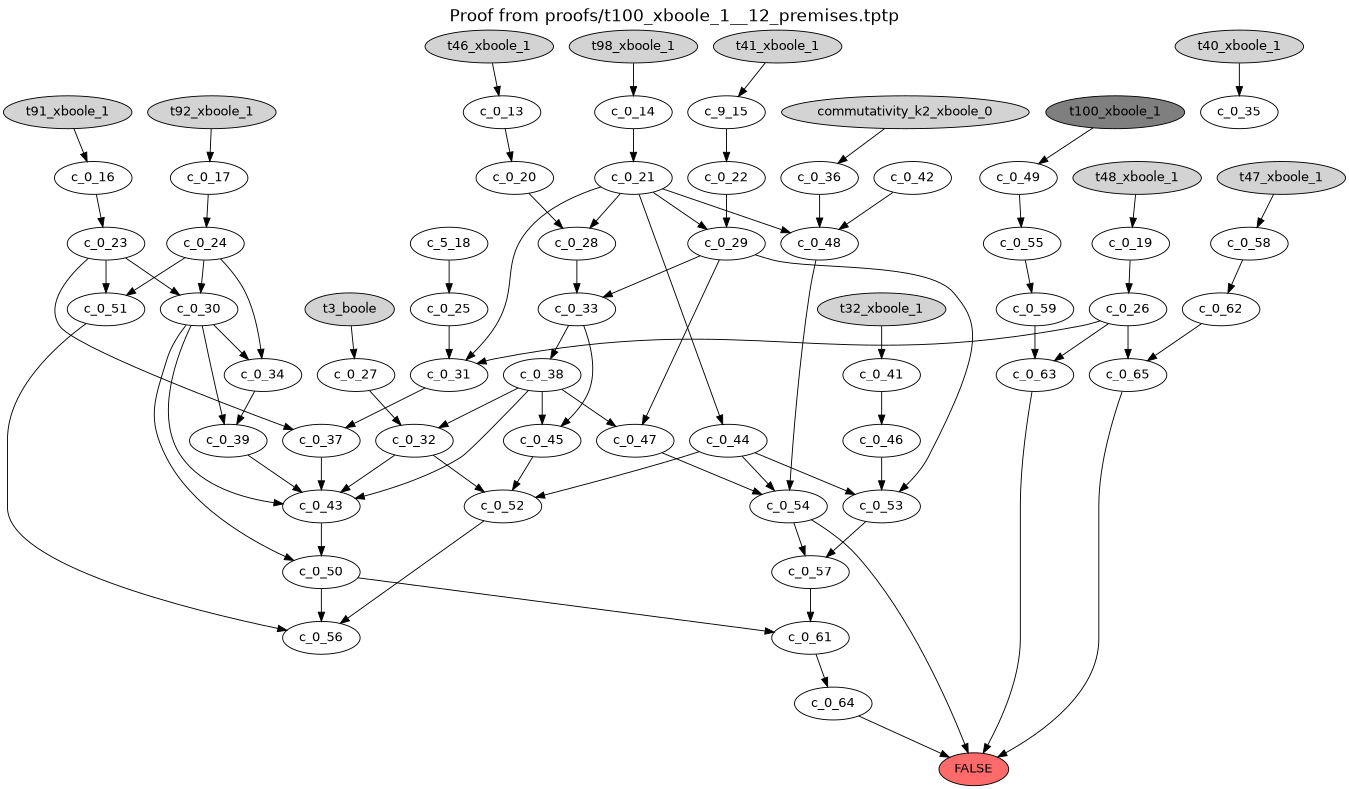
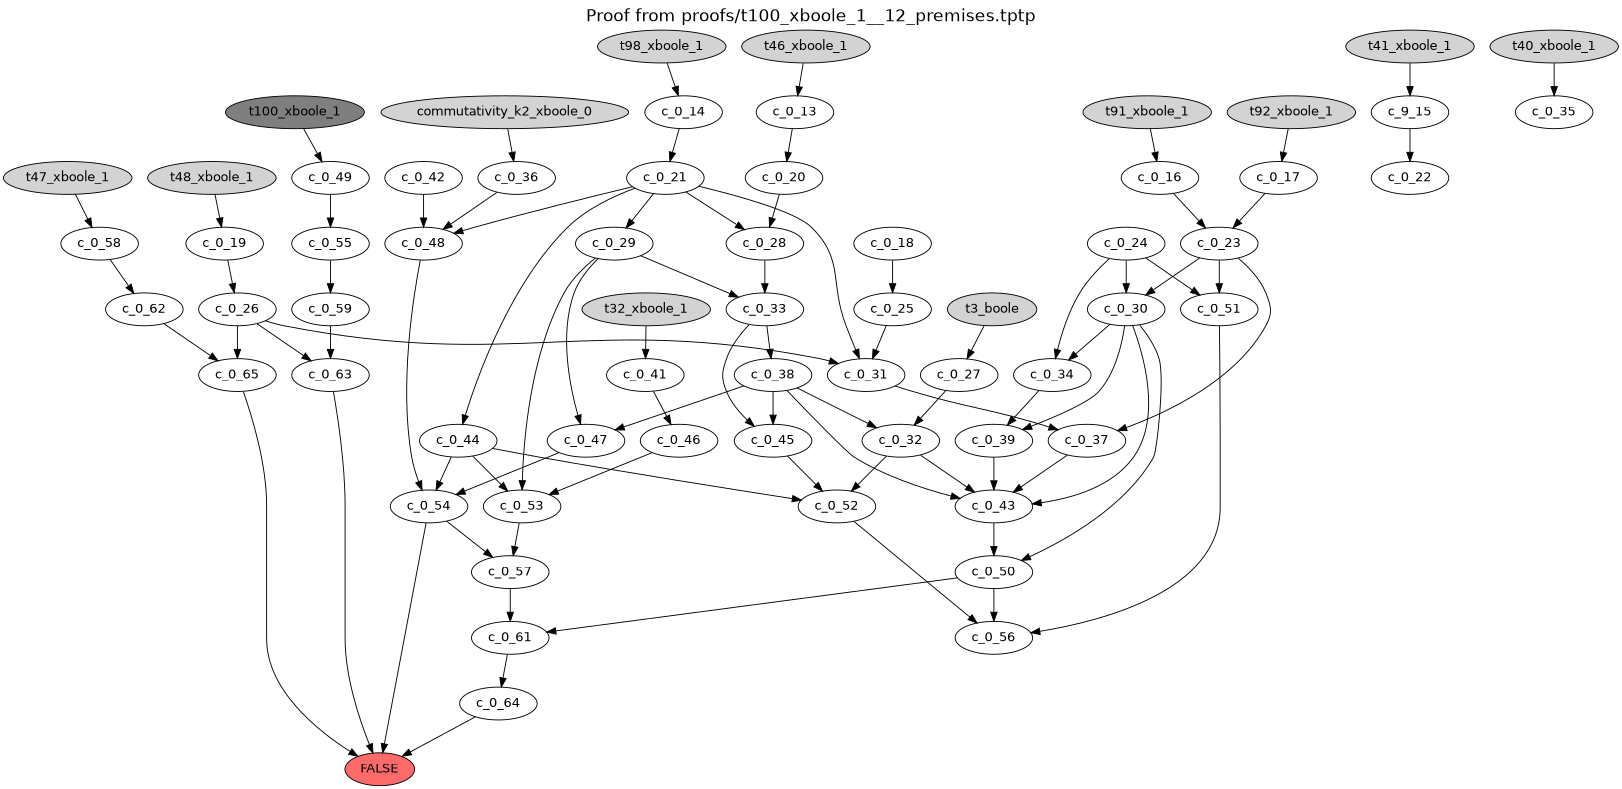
edge "c_0_22" -> "c_0_29": removed
edge "c_0_17" -> "c_0_24": now "c_0_17" -> "c_0_23"
node "c_5_18": label "c_5_18" -> "c_0_18"
